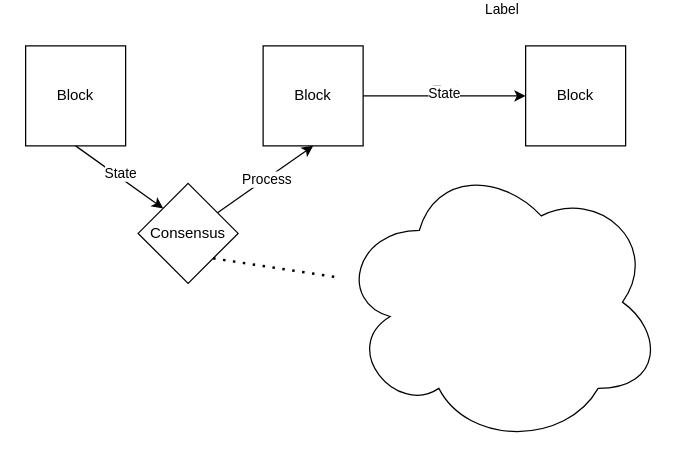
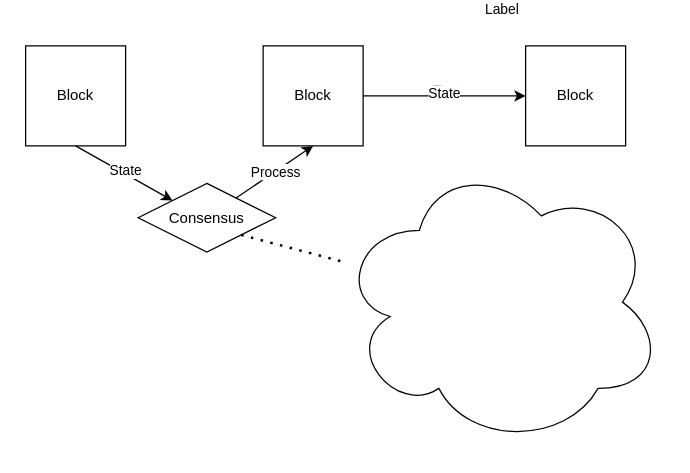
node "Consensus": size 100x100 -> 138x69
